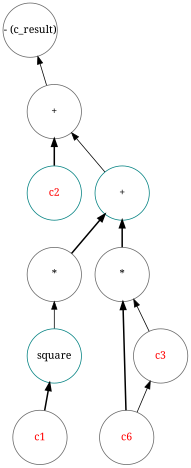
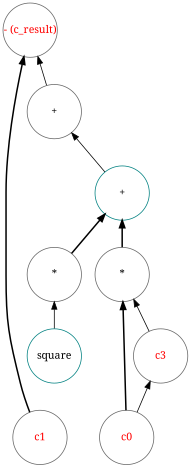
node "- (c_result)": fontcolor black -> red
node "c2": removed
edge "c1" -> "square": now "c1" -> "- (c_result)"
node "c6": label "c6" -> "c0"
